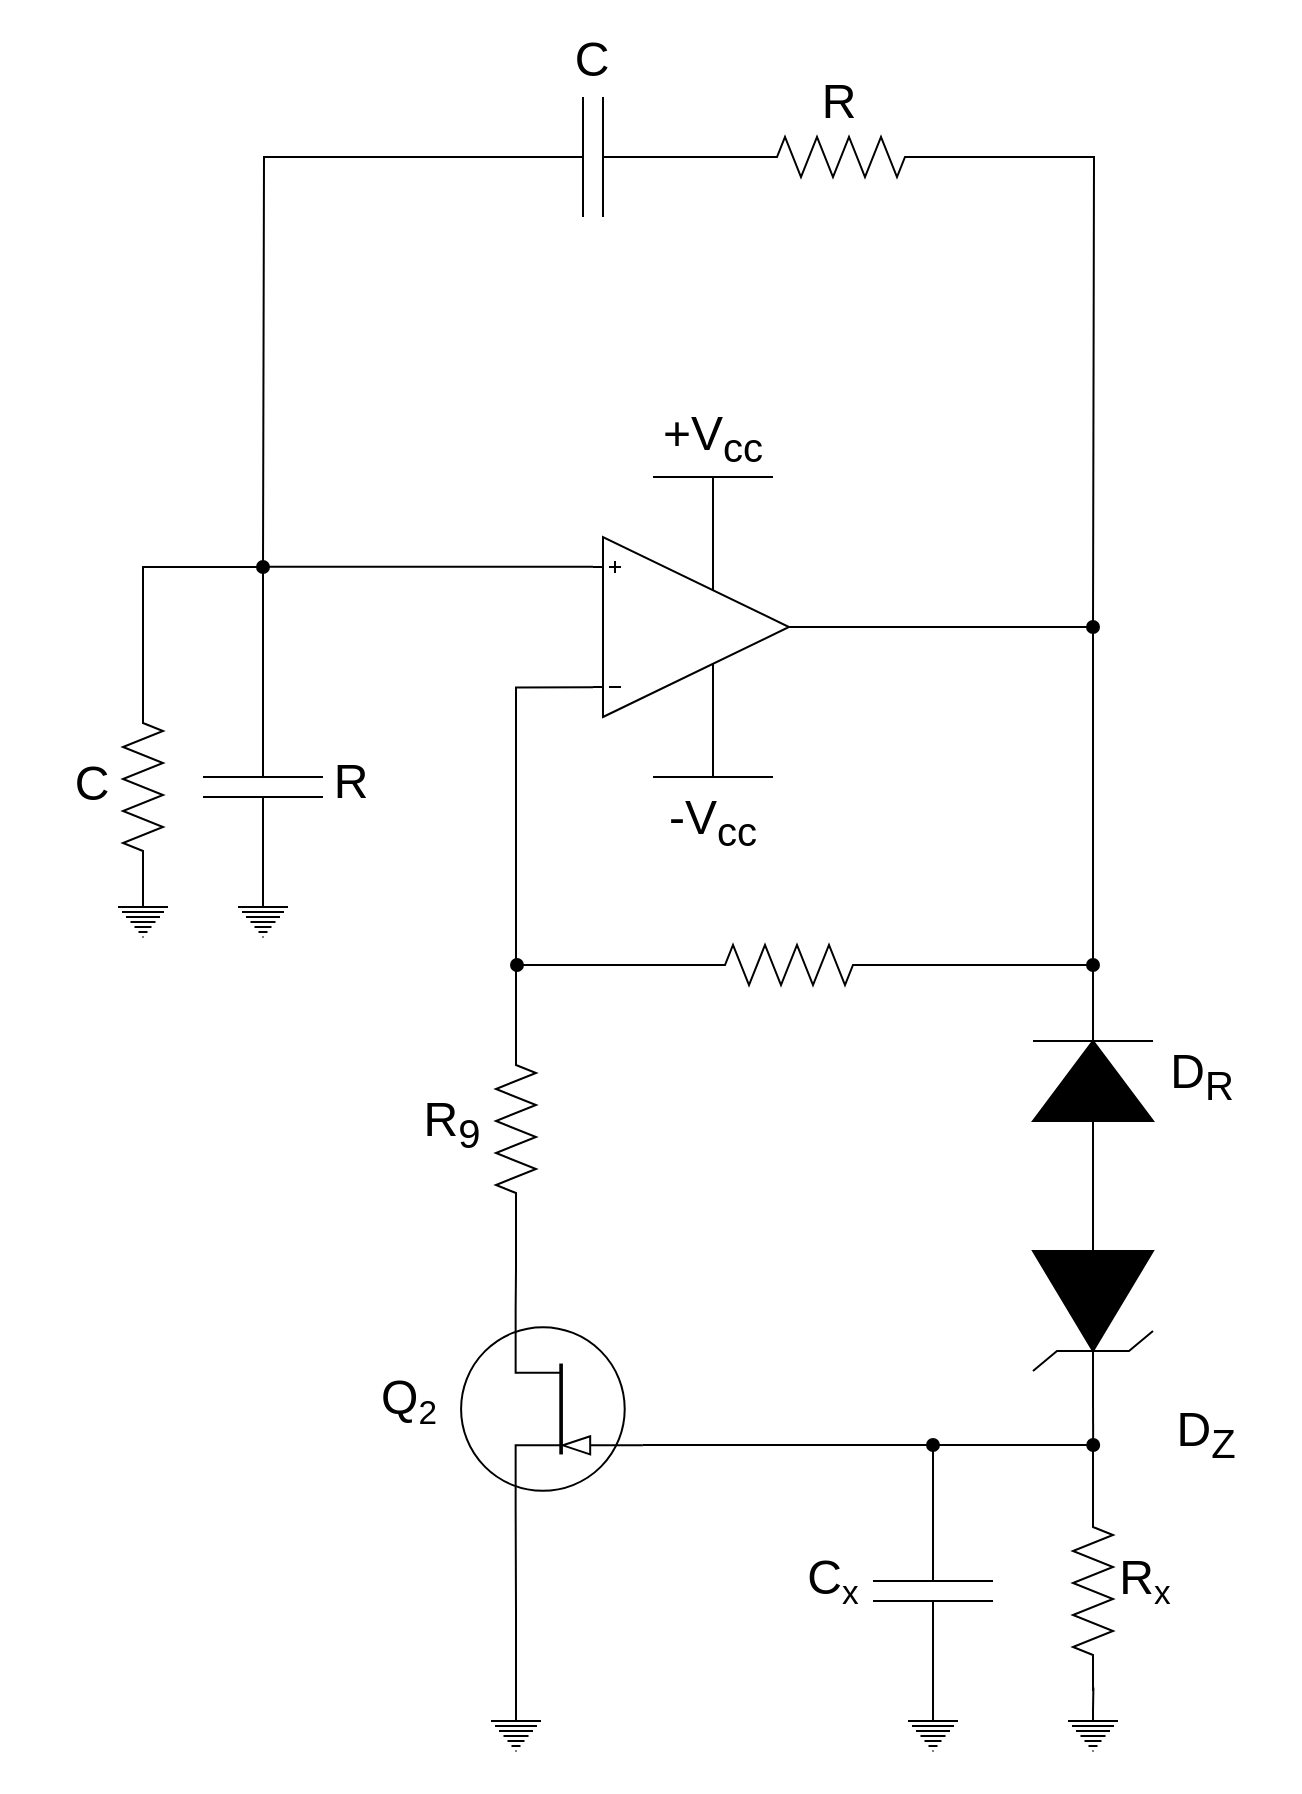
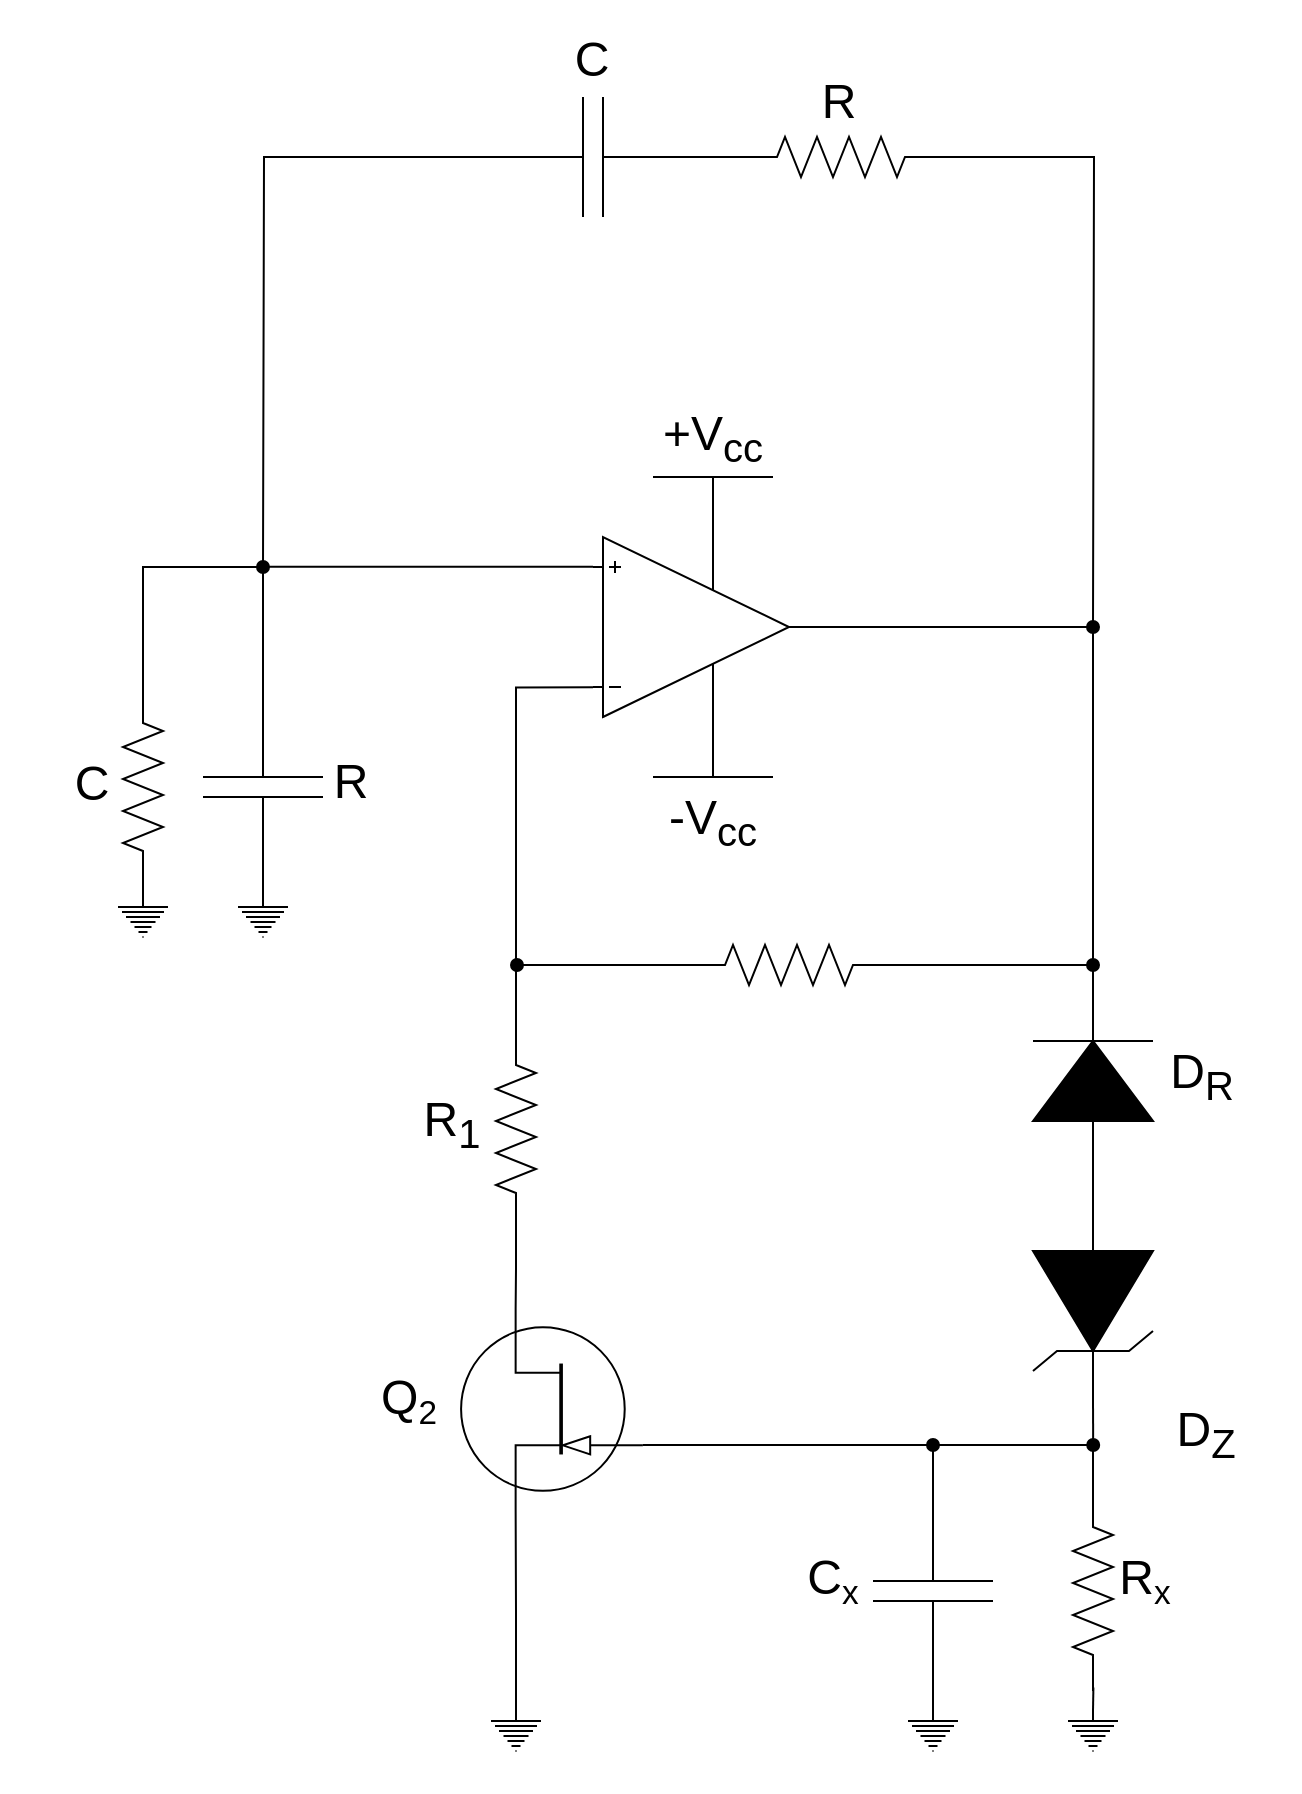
node "R9": label "R9" -> "R1"
